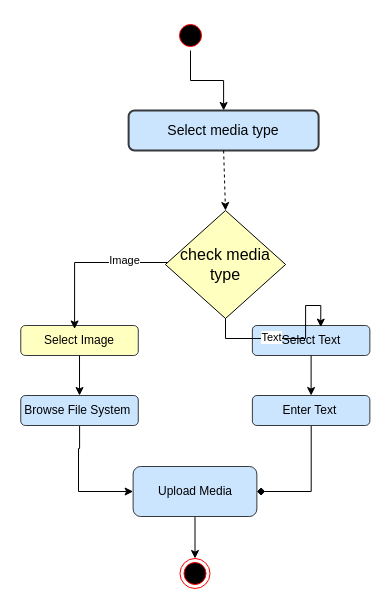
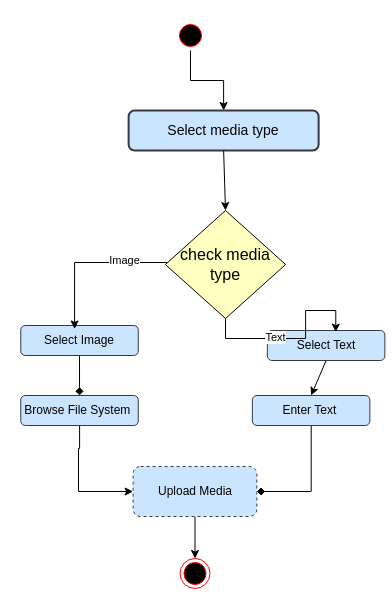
edge "Select media type" -> "check media type": style dashed -> solid
node "Select Image": fillcolor #ffffc0 -> #cce5ff
node "Select Text": moved (311, 341) -> (326, 346)
edge "Select Image" -> "Browse File System": arrowhead classic -> diamond
node "Upload Media": style solid -> dashed
